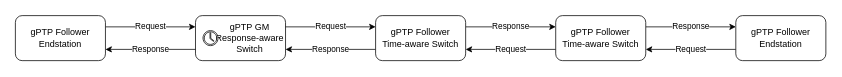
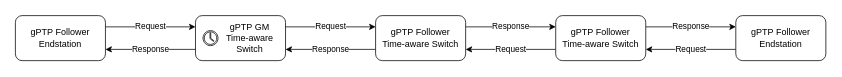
node "gPTP GM Response-aware Switch": label "gPTP GM Response-aware Switch" -> "gPTP GM Time-aware Switch"
